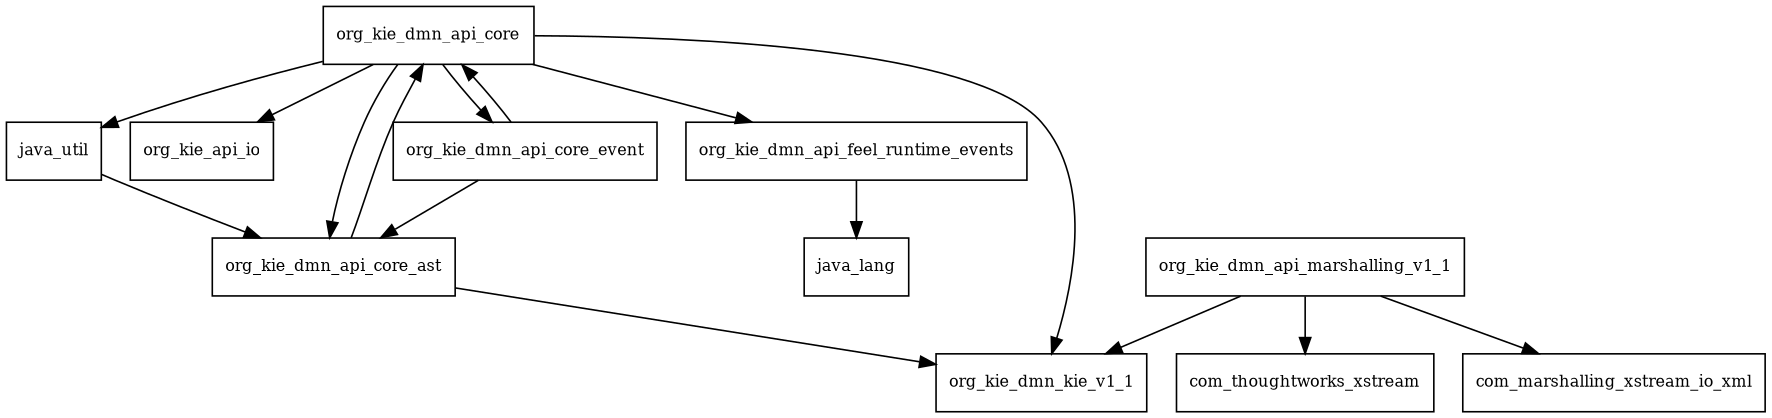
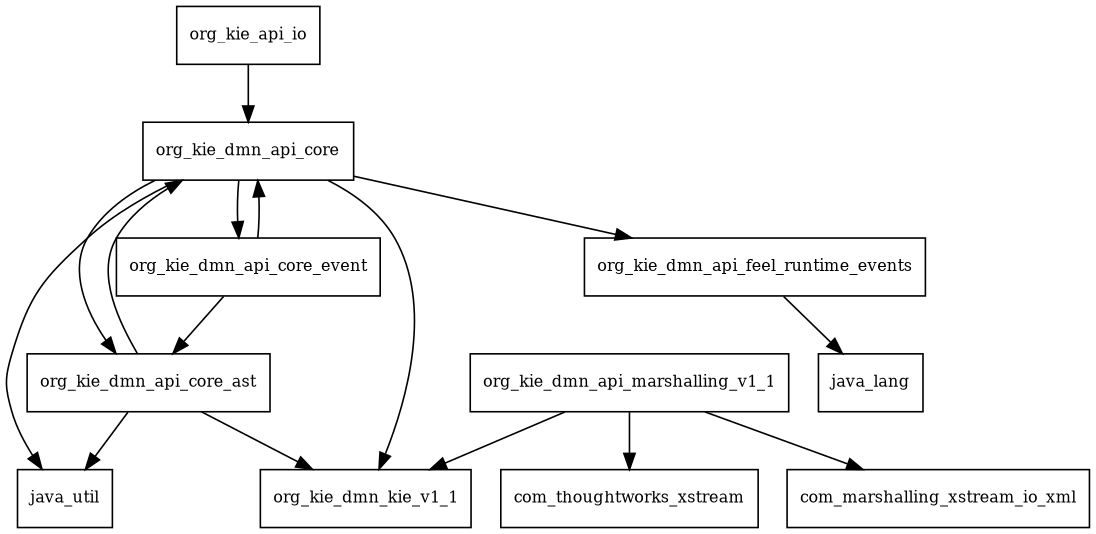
edge "org_kie_dmn_api_core" -> "org_kie_api_io": reversed
edge "java_util" -> "org_kie_dmn_api_core_ast": reversed
